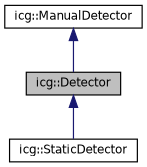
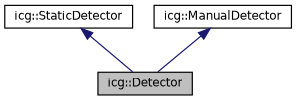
edge "icg::StaticDetector" -> "icg::Detector": reversed
